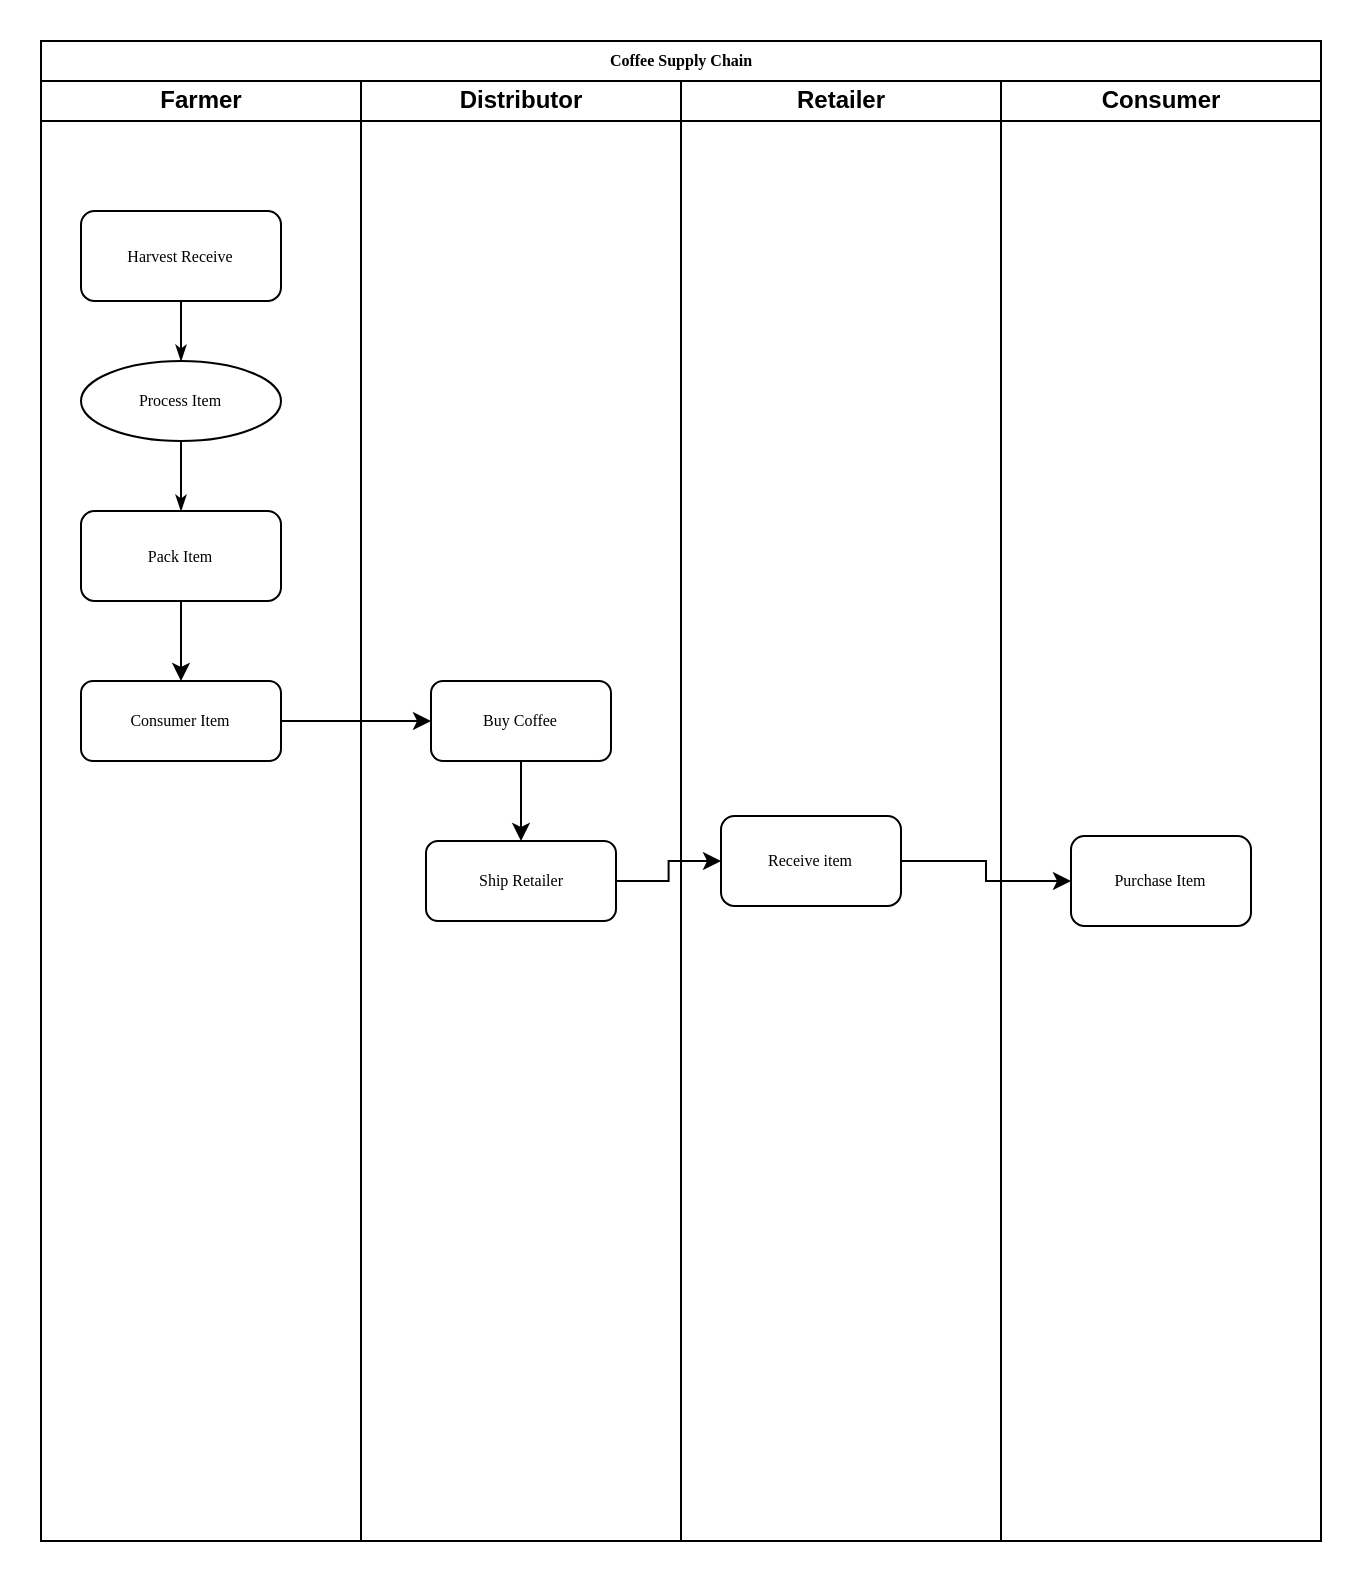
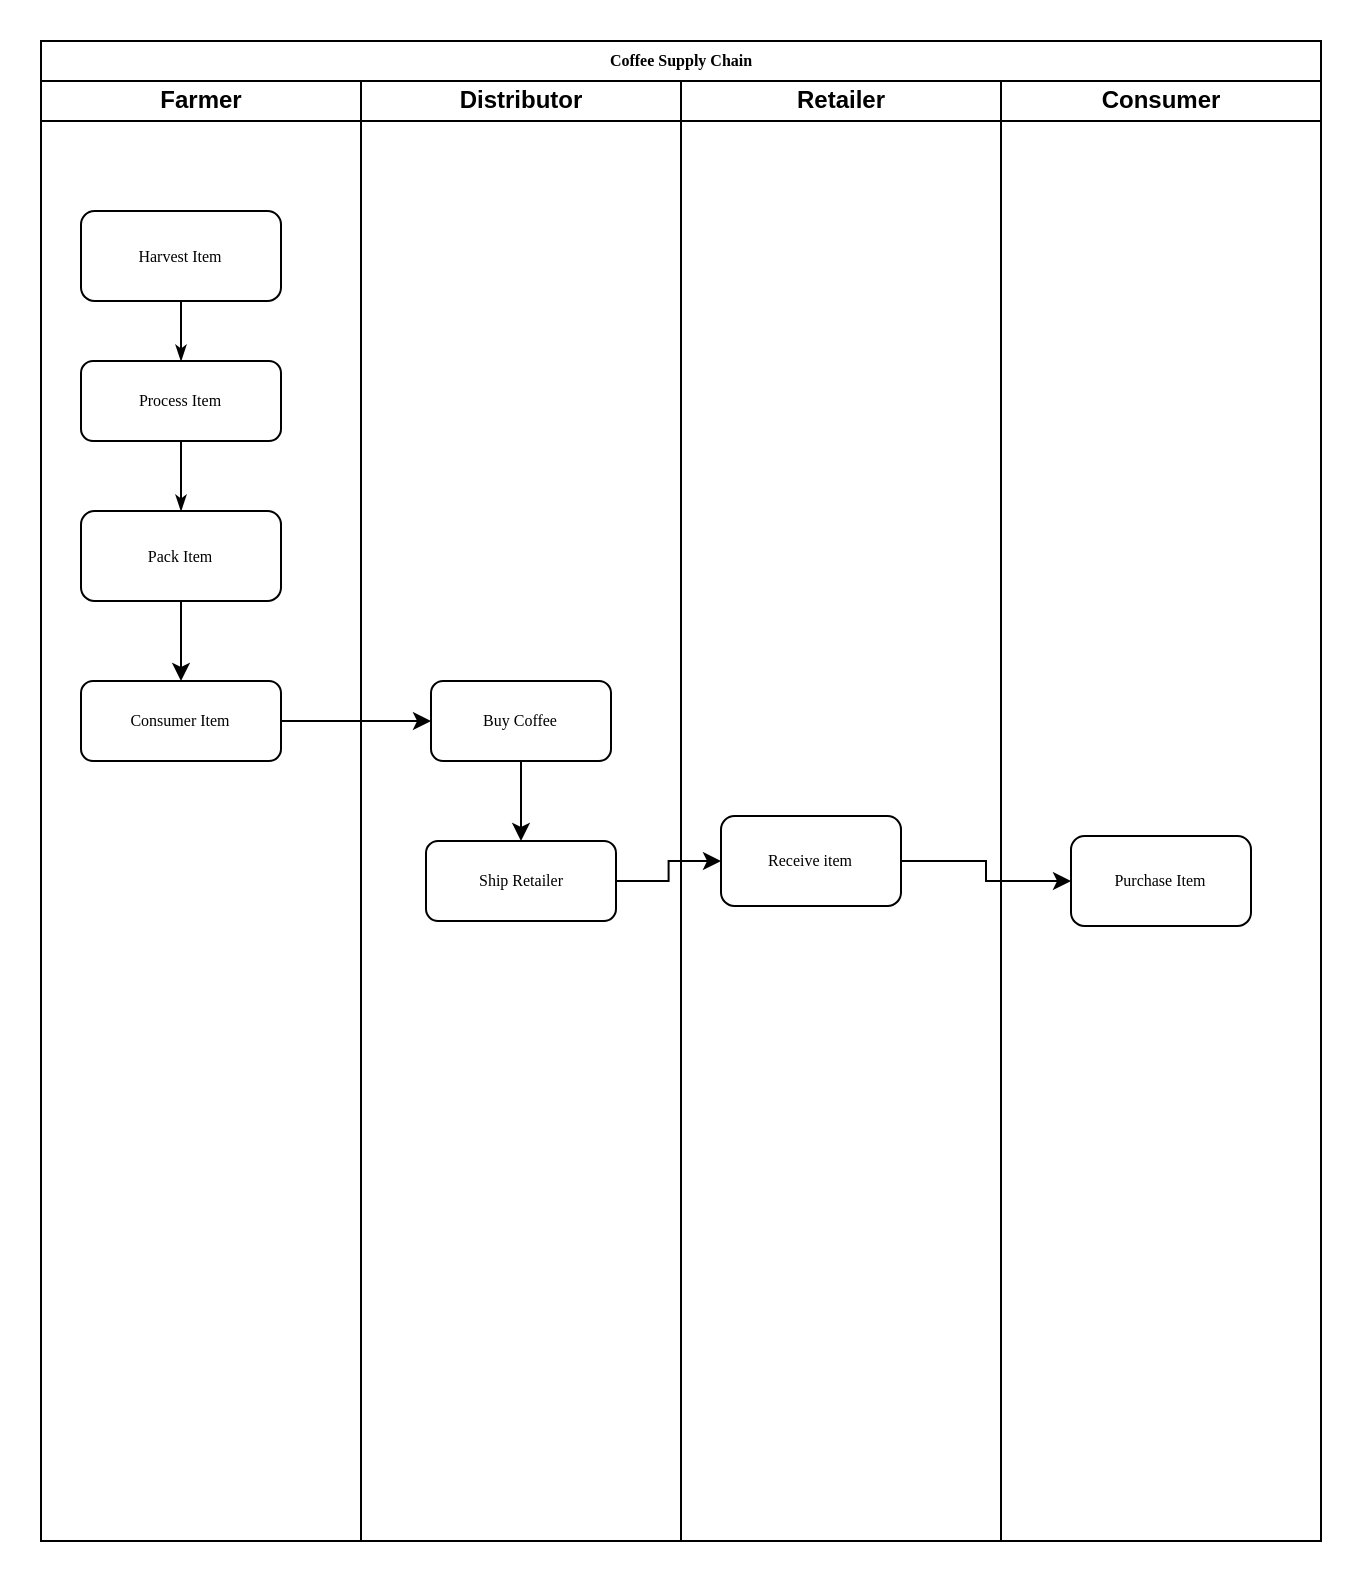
node "Harvest Receive": label "Harvest Receive" -> "Harvest Item"
node "Process Item": shape ellipse -> rounded rectangle
